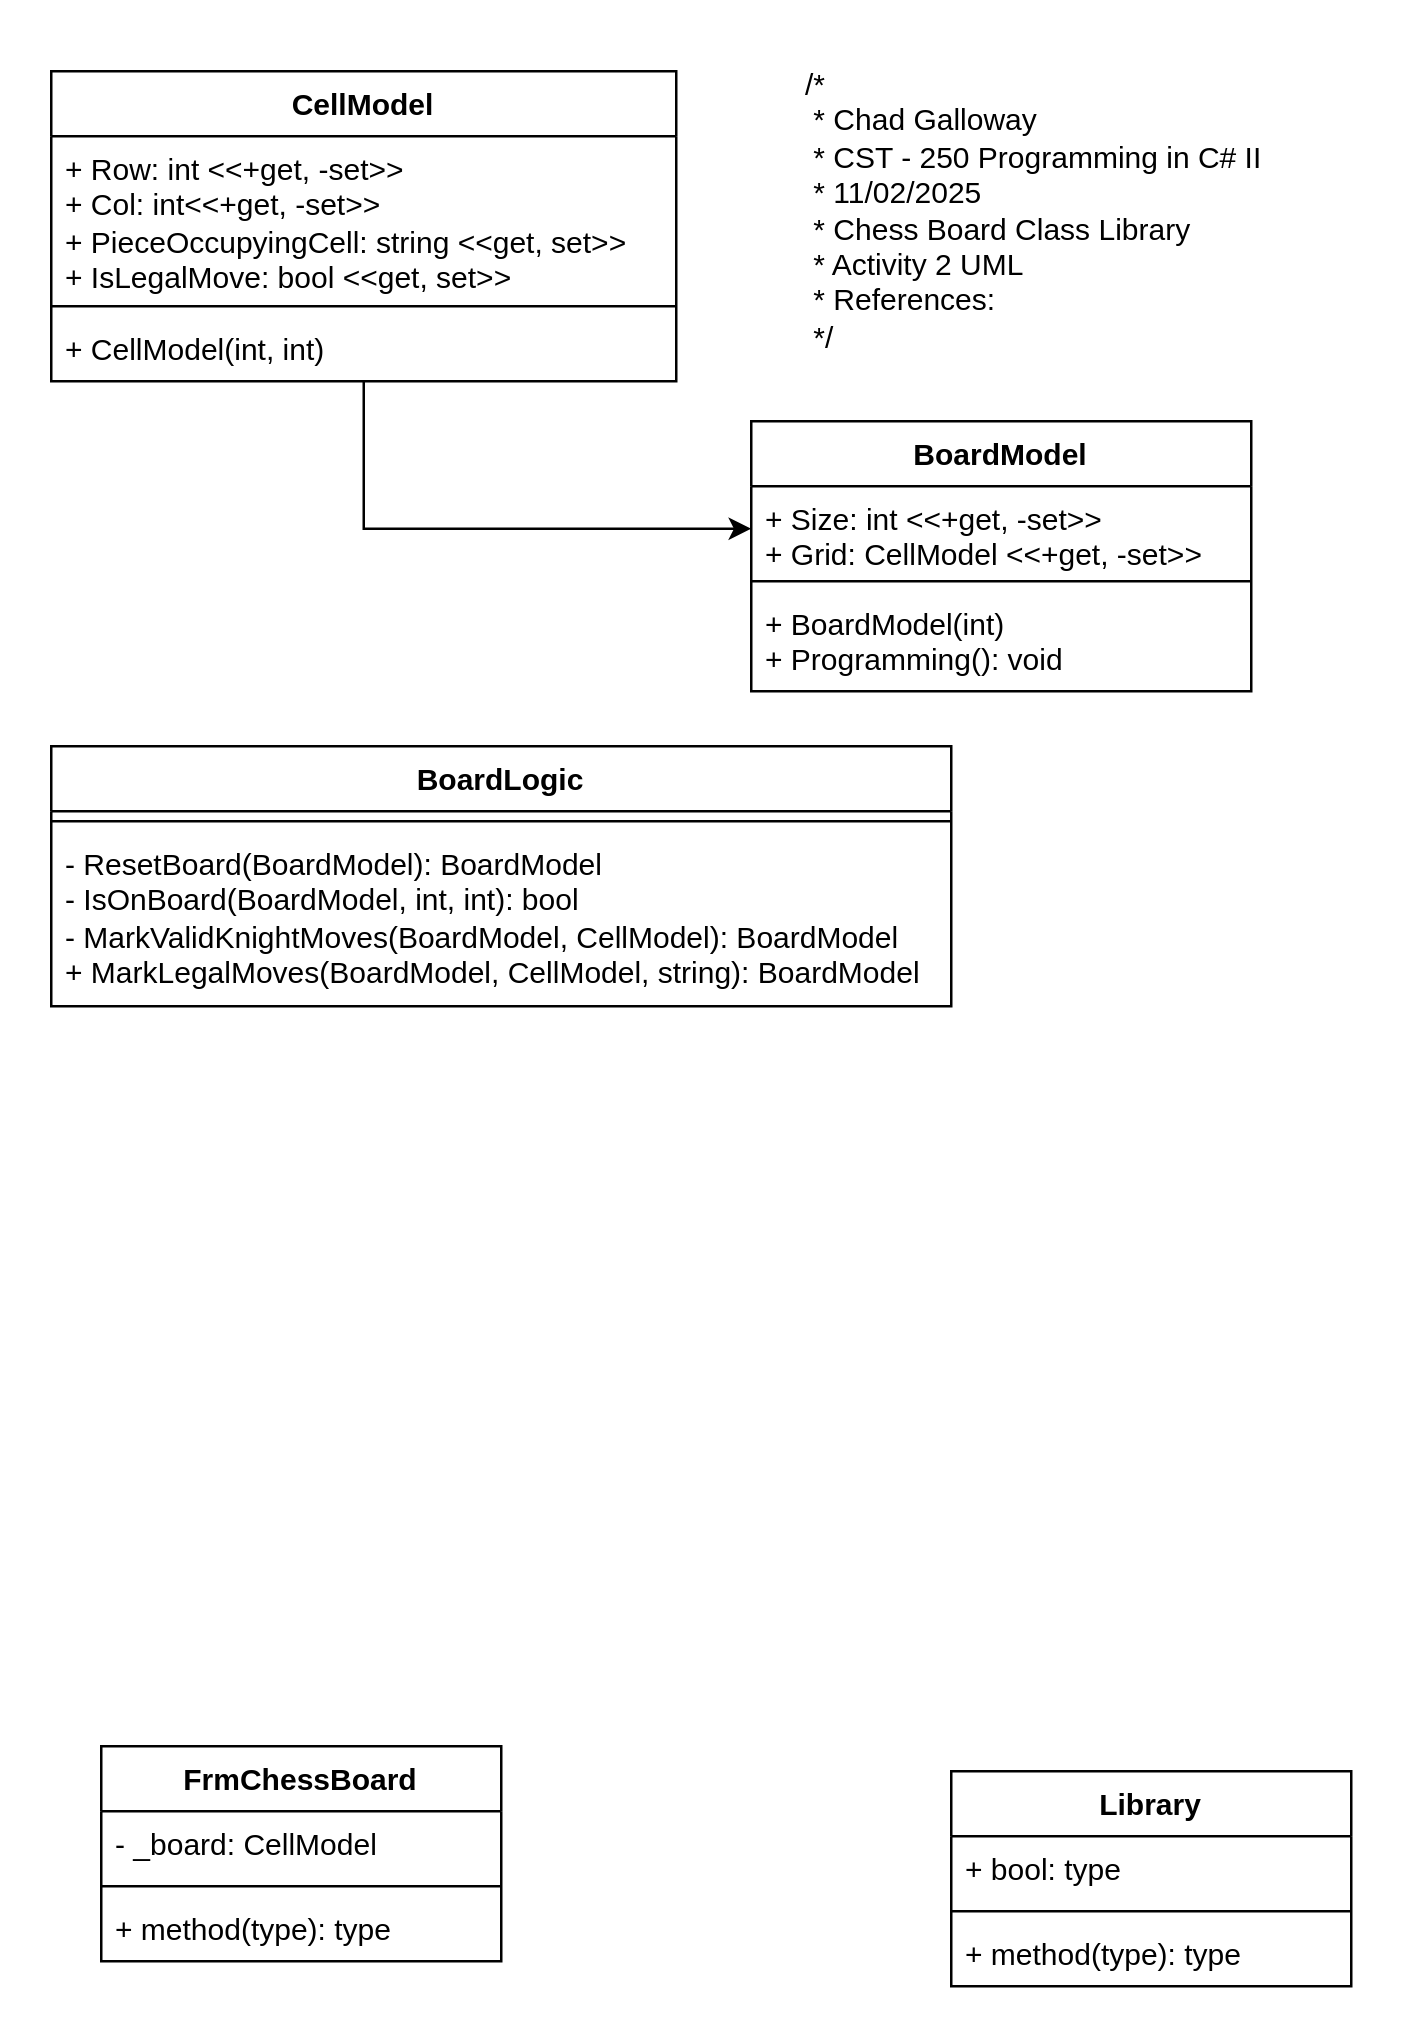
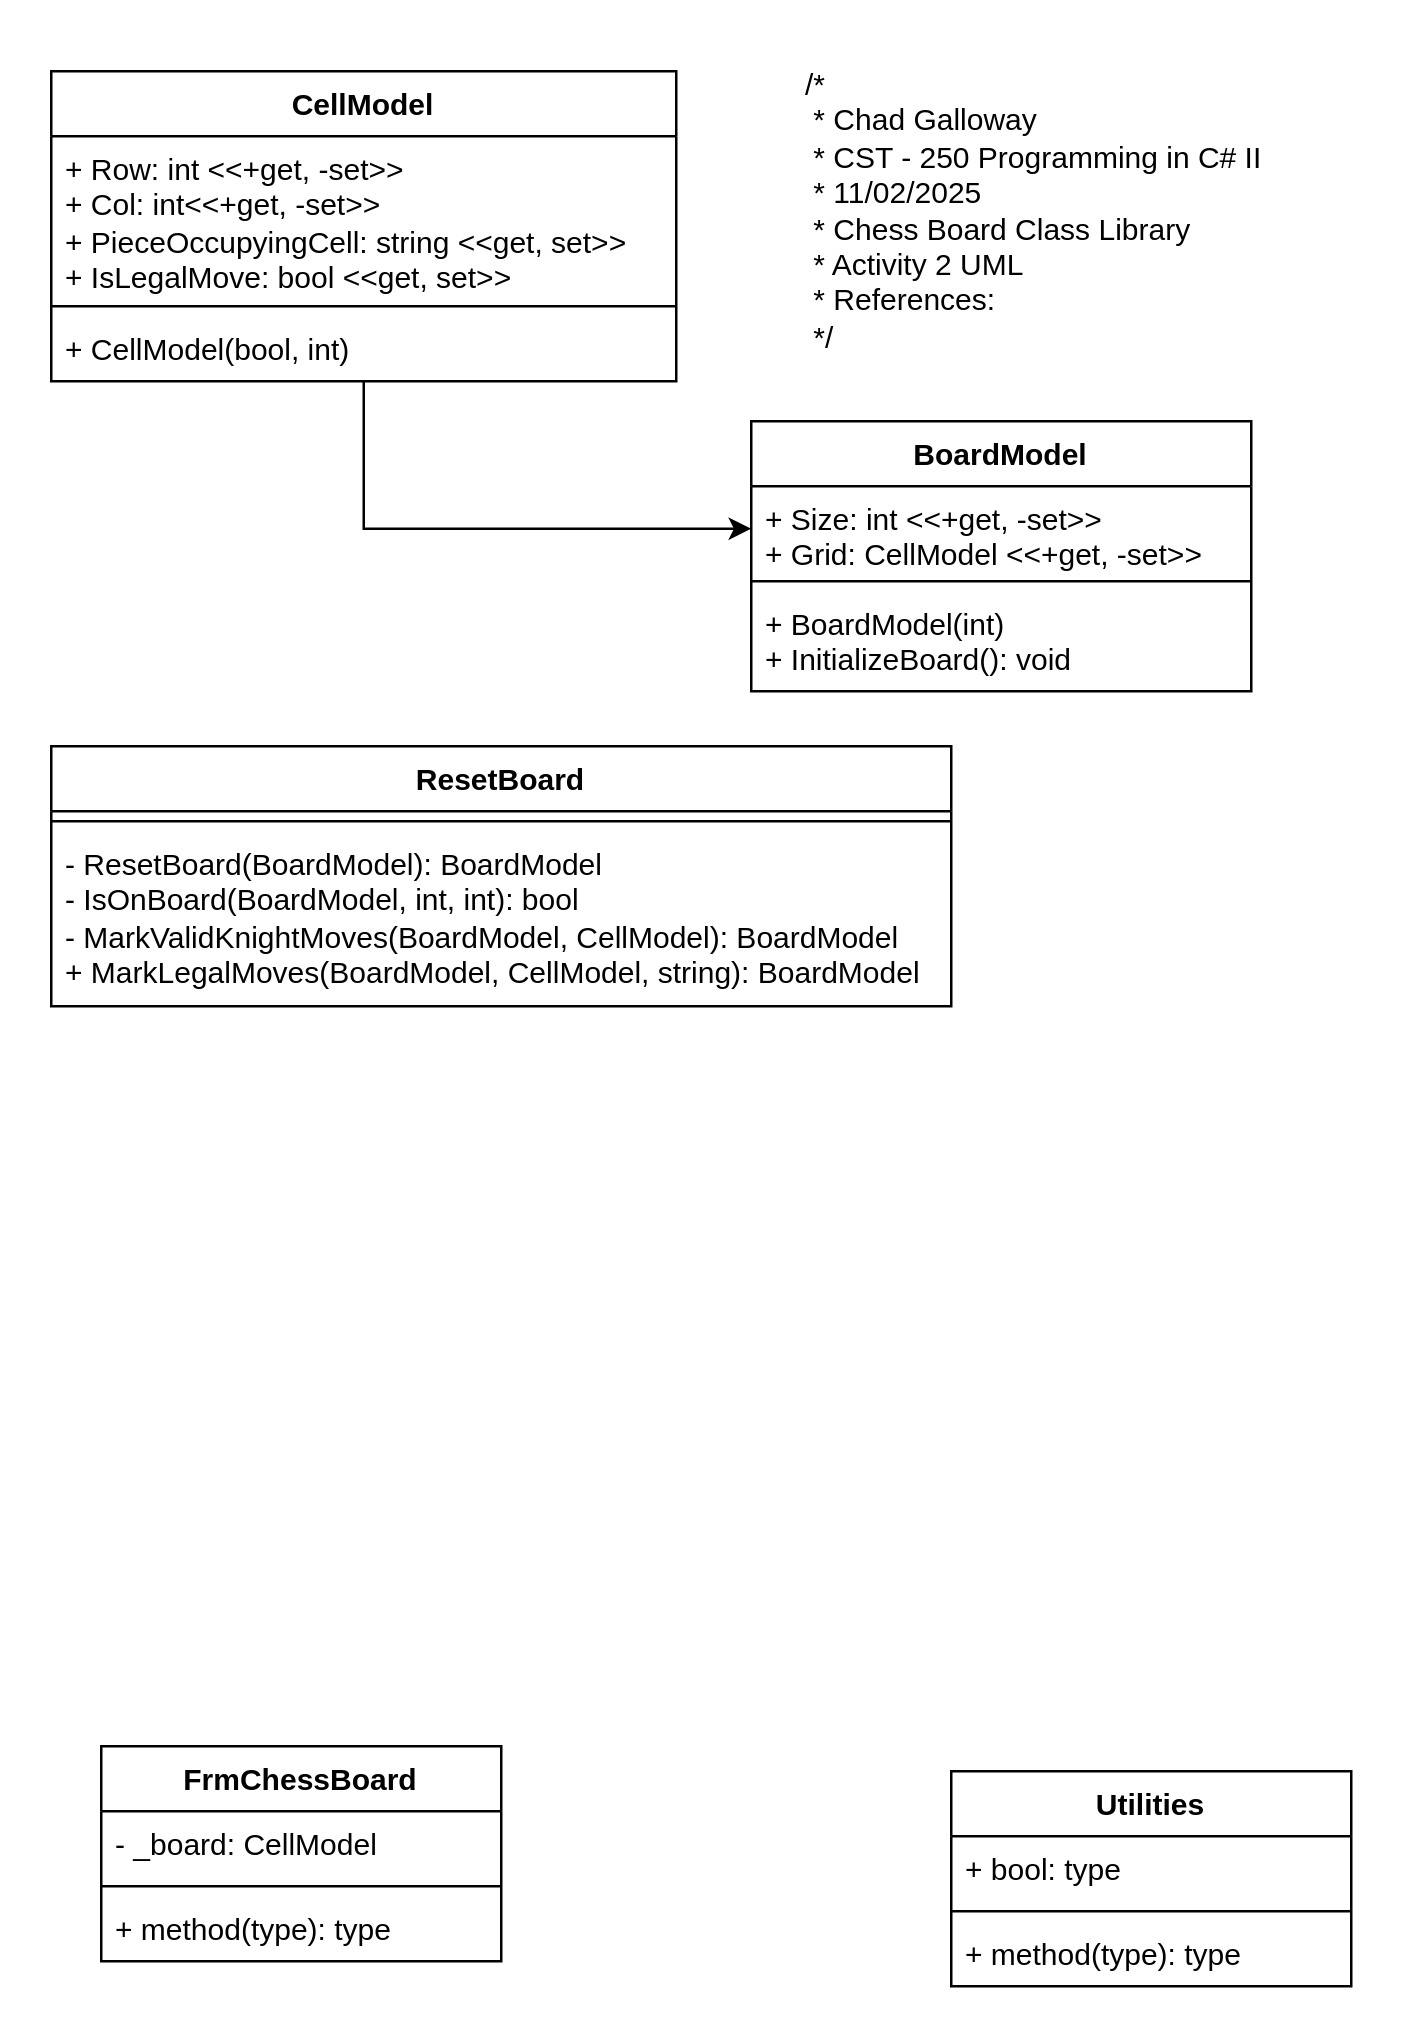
node "+ CellModel(int, int)": label "+ CellModel(int, int)" -> "+ CellModel(bool, int)"
node "+ BoardModel(int) + Programming(): void": label "+ BoardModel(int) + Programming(): void" -> "+ BoardModel(int) + InitializeBoard(): void"
node "BoardLogic": label "BoardLogic" -> "ResetBoard"
node "Library": label "Library" -> "Utilities"
